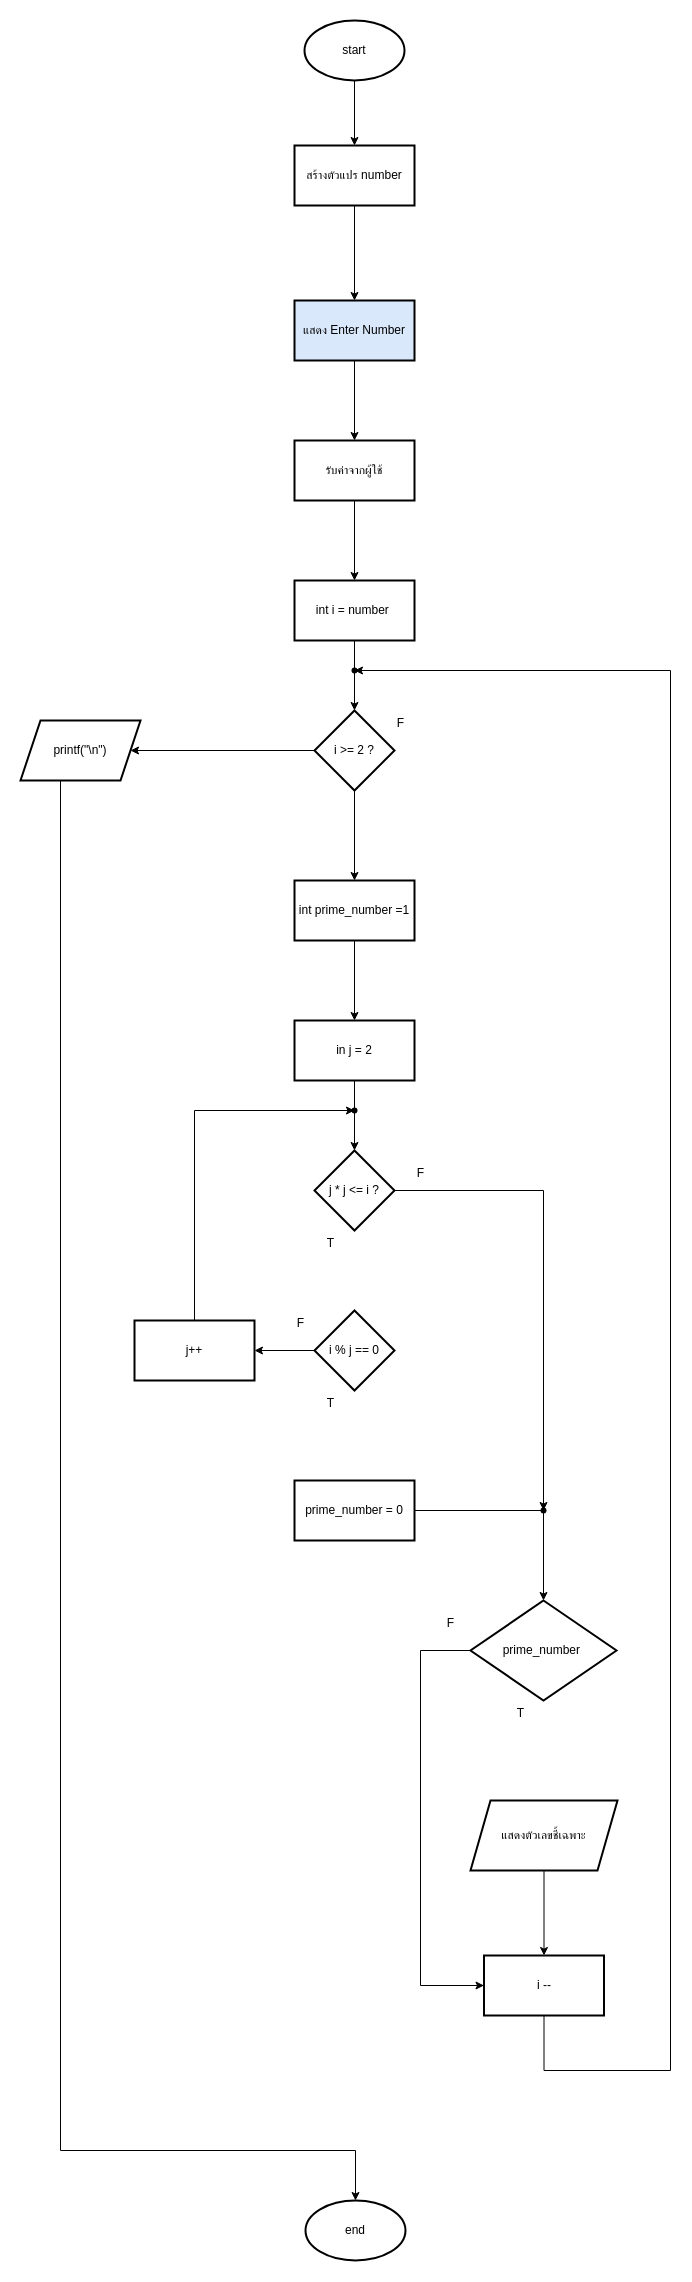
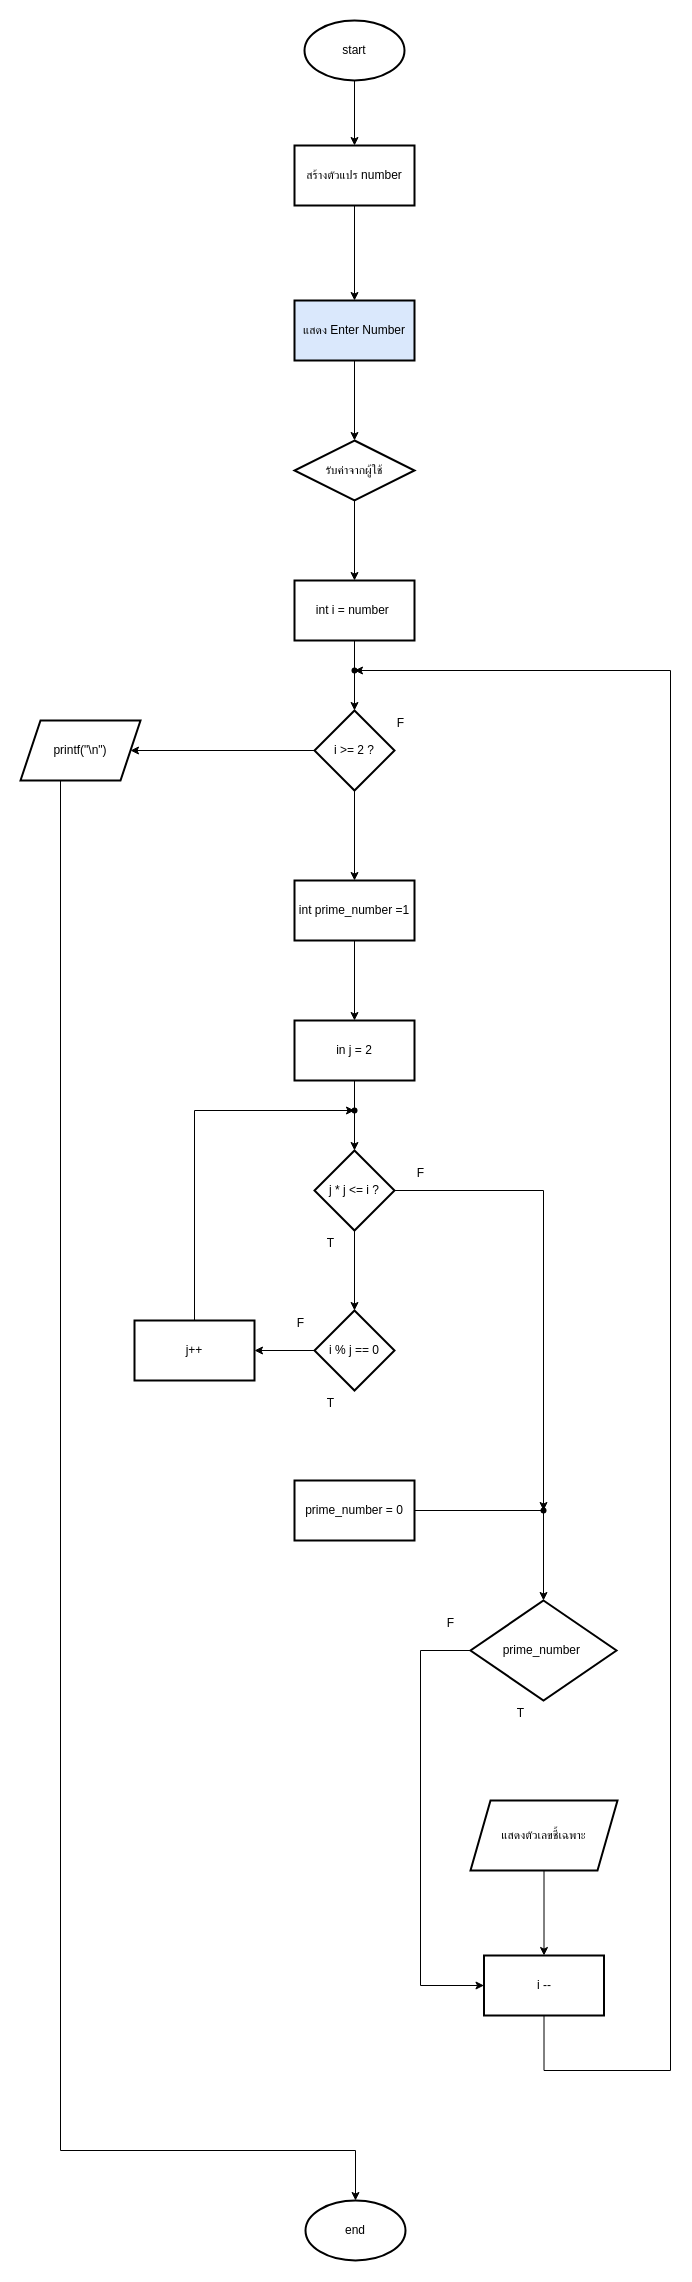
node "รับค่าจากผู้ใช้": shape rectangle -> diamond
edge "j * j <= i ?" -> "i % j == 0": added
